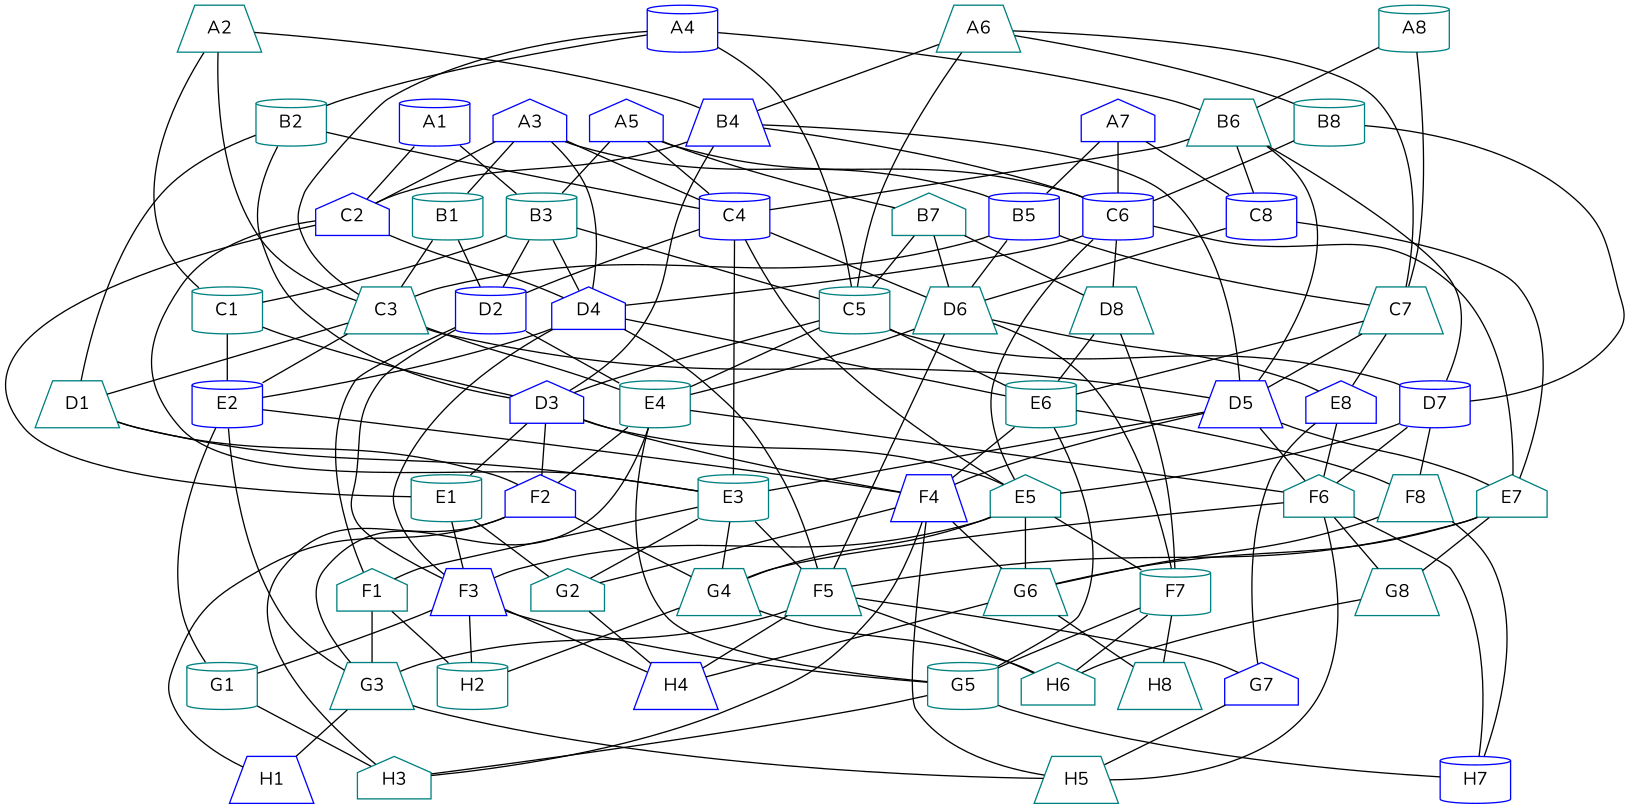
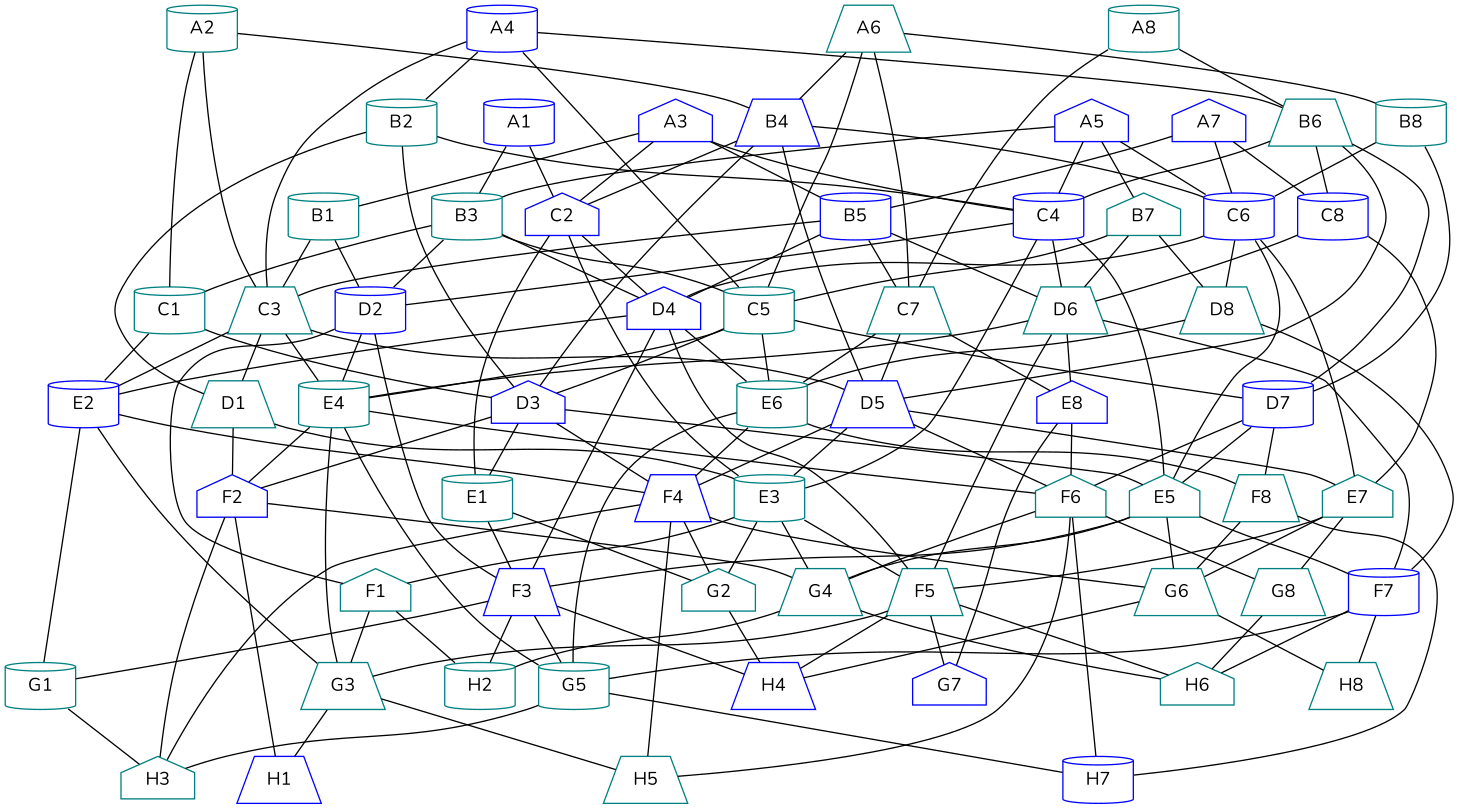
node "A2": shape trapezium -> cylinder
edge "A3" -- "D4": now "B5" -- "D4"
node "F7": color teal -> blue
edge "G7" -- "H5": removed
